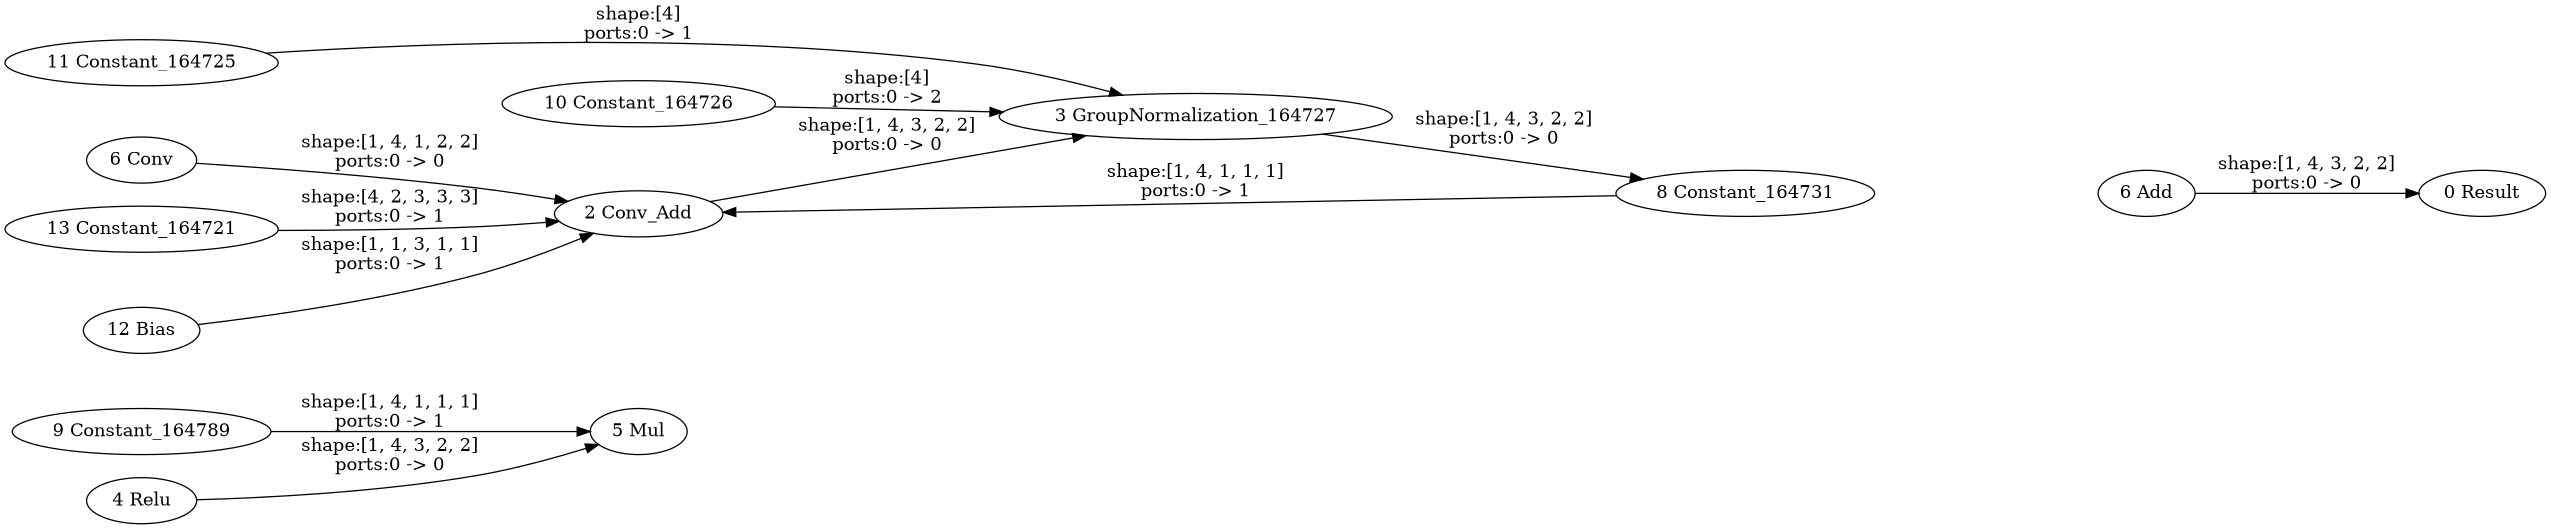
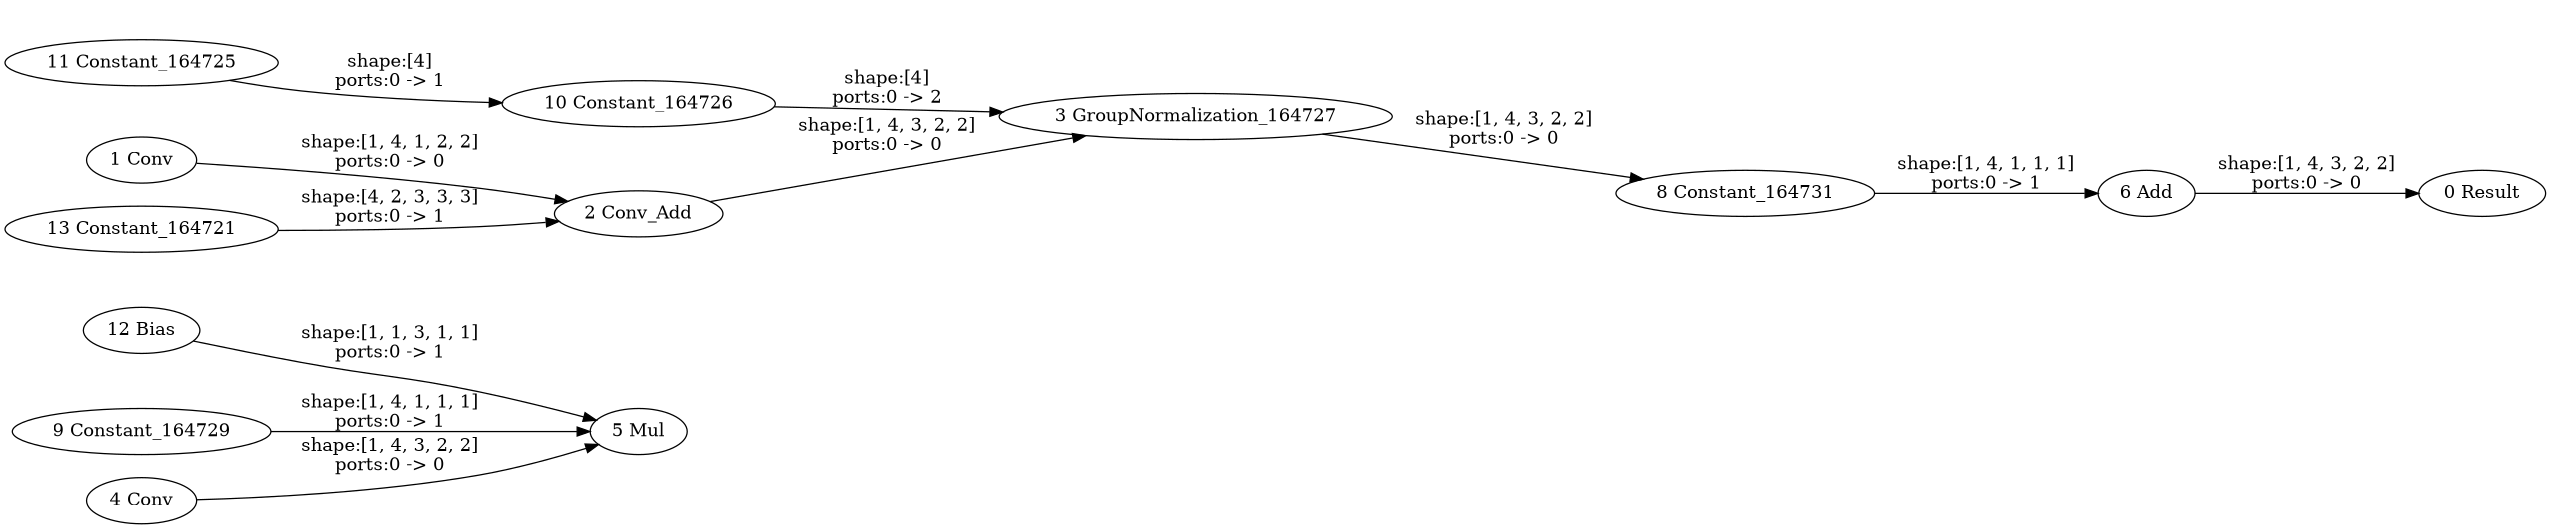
edge "11 Constant_164725" -> "3 GroupNormalization_164727": now "11 Constant_164725" -> "10 Constant_164726"
node "6 Conv": label "6 Conv" -> "1 Conv"
edge "8 Constant_164731" -> "2 Conv_Add": now "8 Constant_164731" -> "6 Add"
edge "12 Bias" -> "2 Conv_Add": now "12 Bias" -> "5 Mul"
node "9 Constant_164789": label "9 Constant_164789" -> "9 Constant_164729"
node "4 Relu": label "4 Relu" -> "4 Conv"
